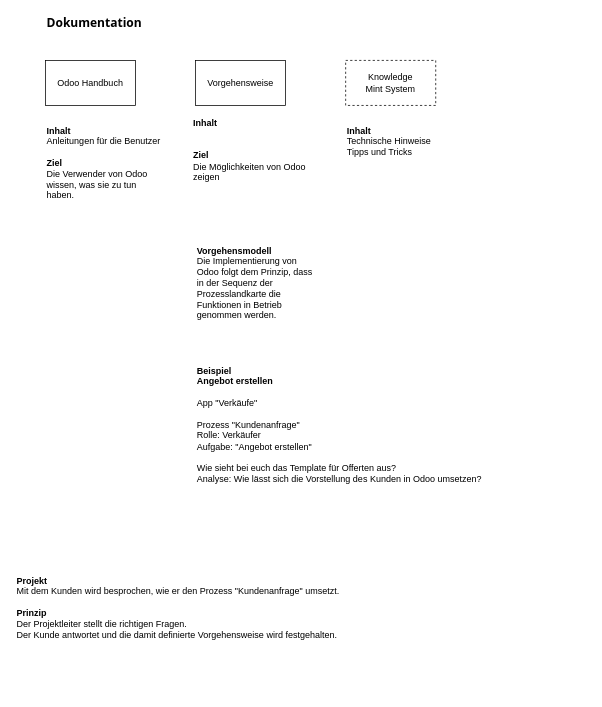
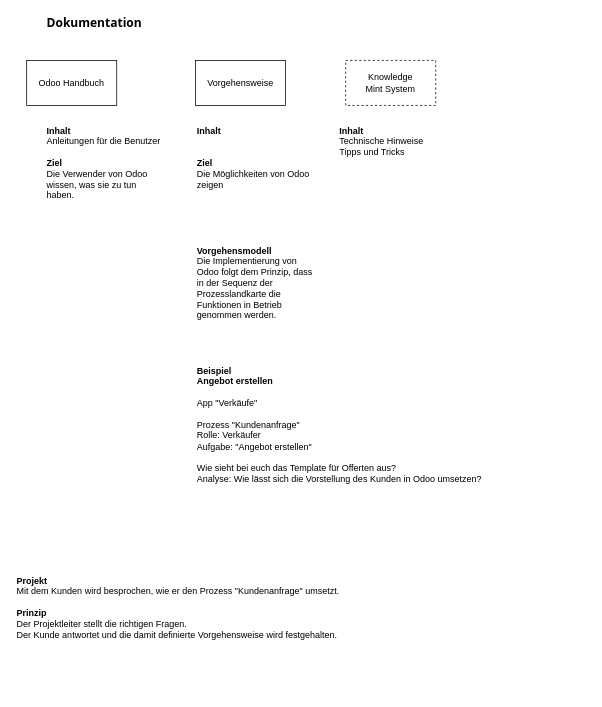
node "Odoo Handbuch": moved (90, 83) -> (72, 83)
node "Inhalt Technische Hinweise Tipps und Tricks": moved (390, 135) -> (383, 135)
node "Inhalt Ziel Die Möglichkeiten von Odoo zeigen": moved (252, 158) -> (255, 165)
